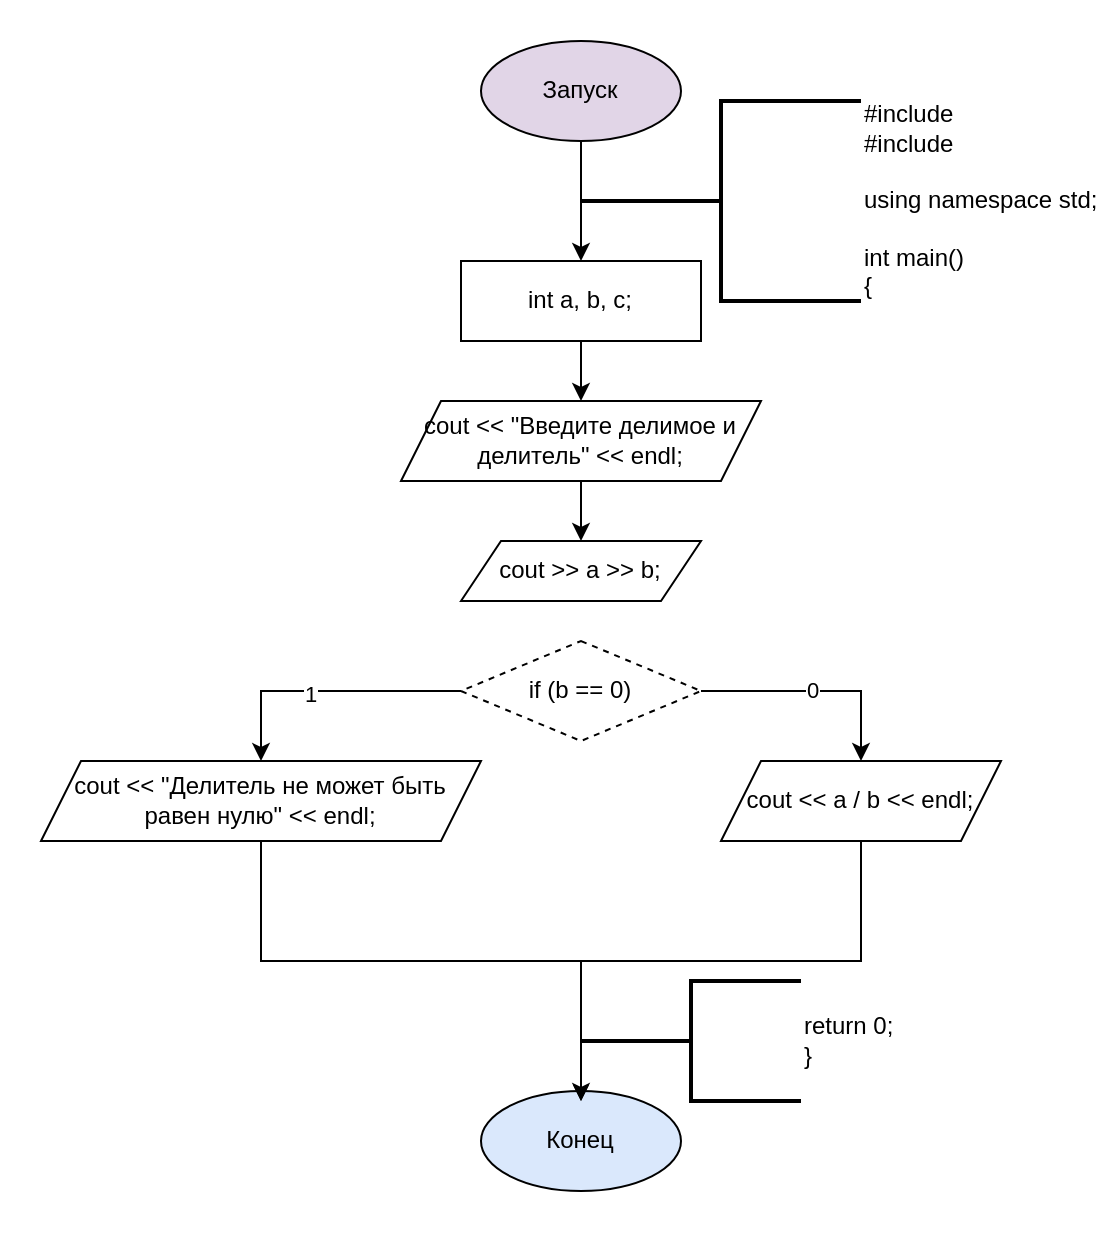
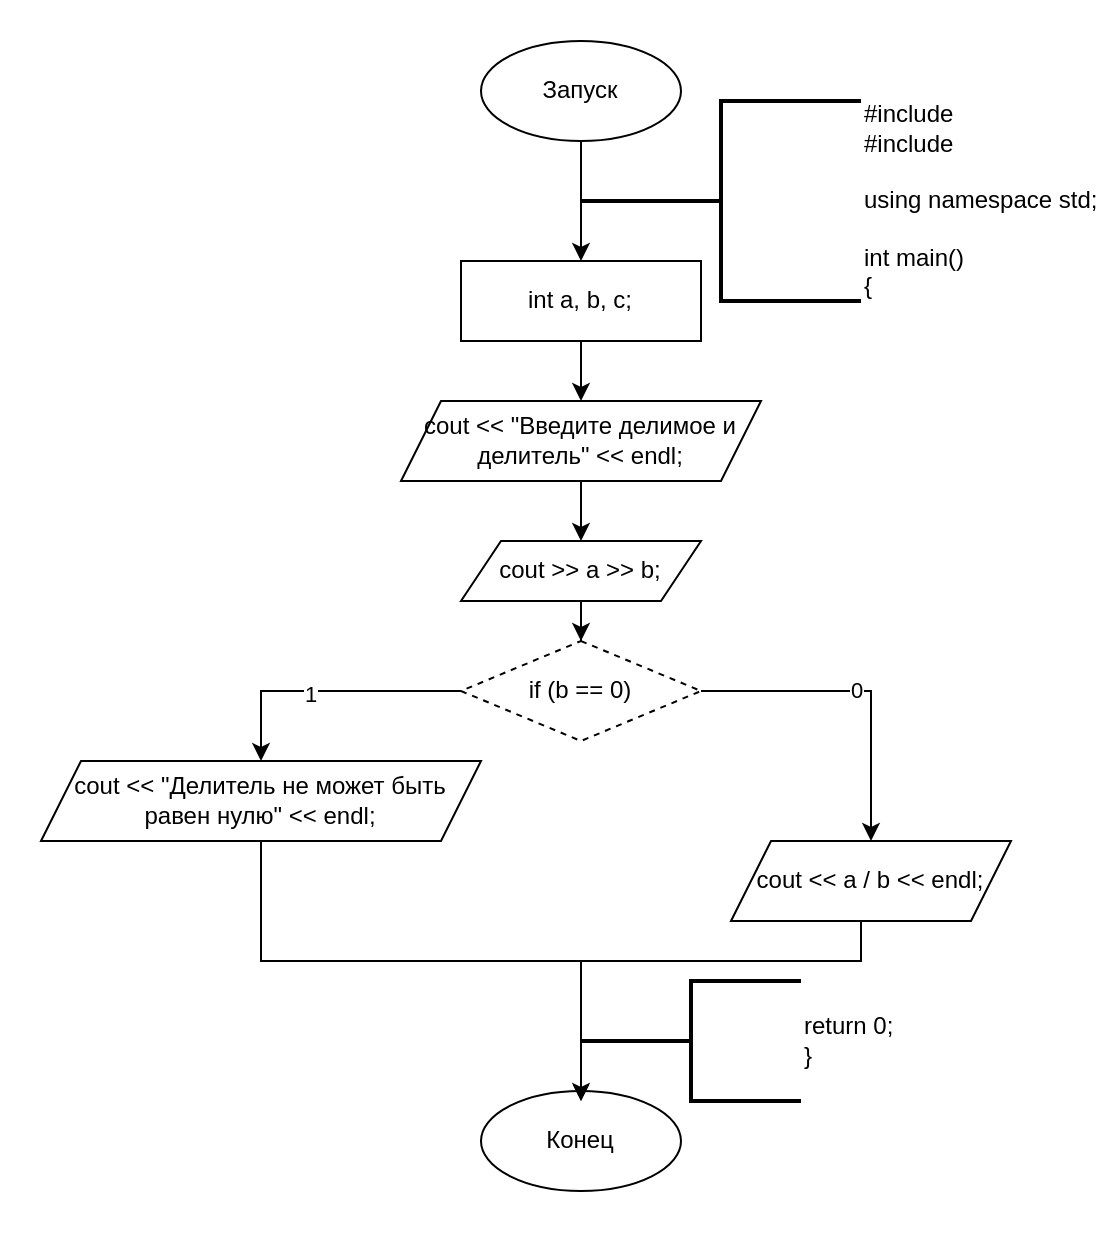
node "Запуск": fillcolor #e1d5e7 -> #ffffff
edge "cout >> a >> b;" -> "if (b == 0)": added
node "cout << a / b << endl;": moved (861, 801) -> (871, 881)
node "Конец": fillcolor #dae8fc -> #ffffff
